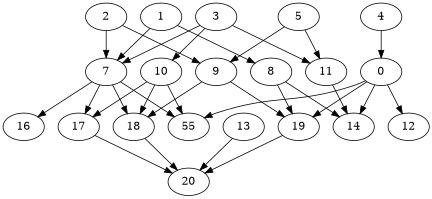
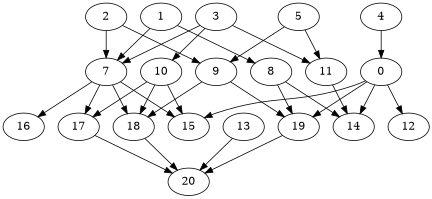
node "55": label "55" -> "15"
